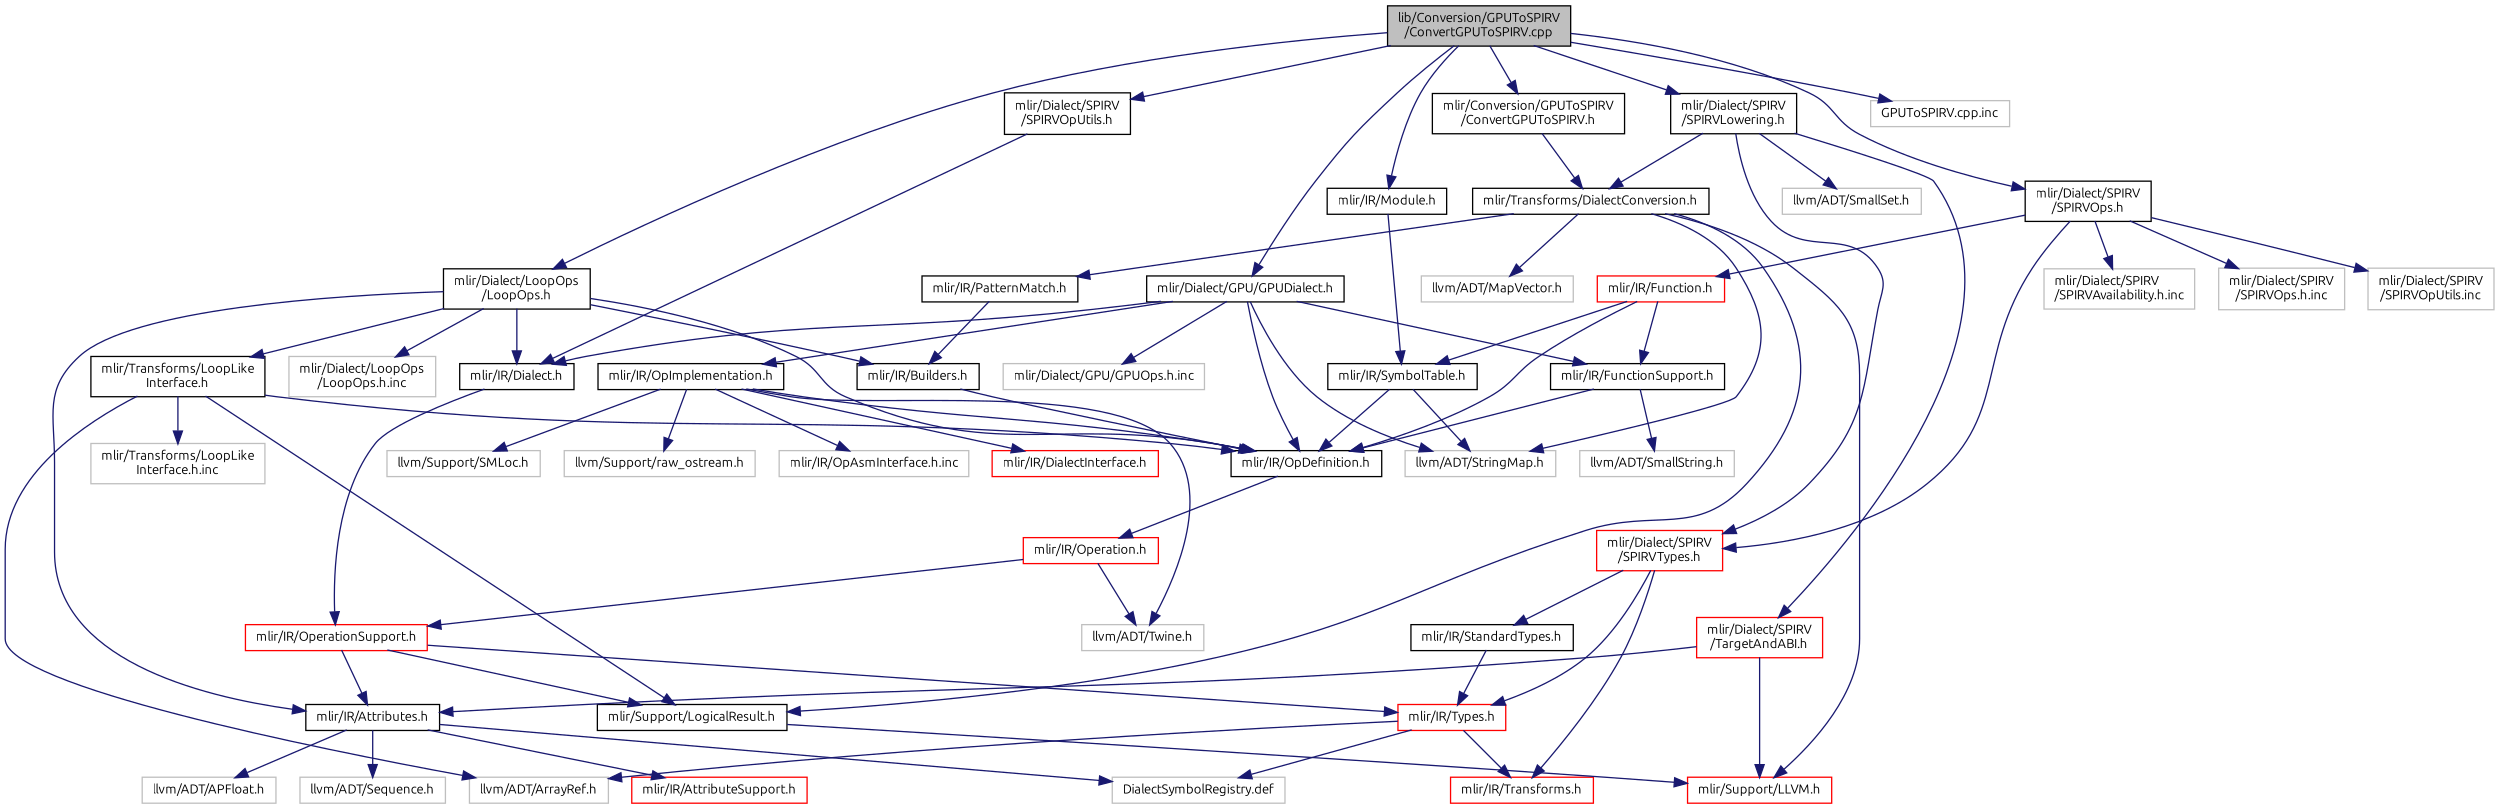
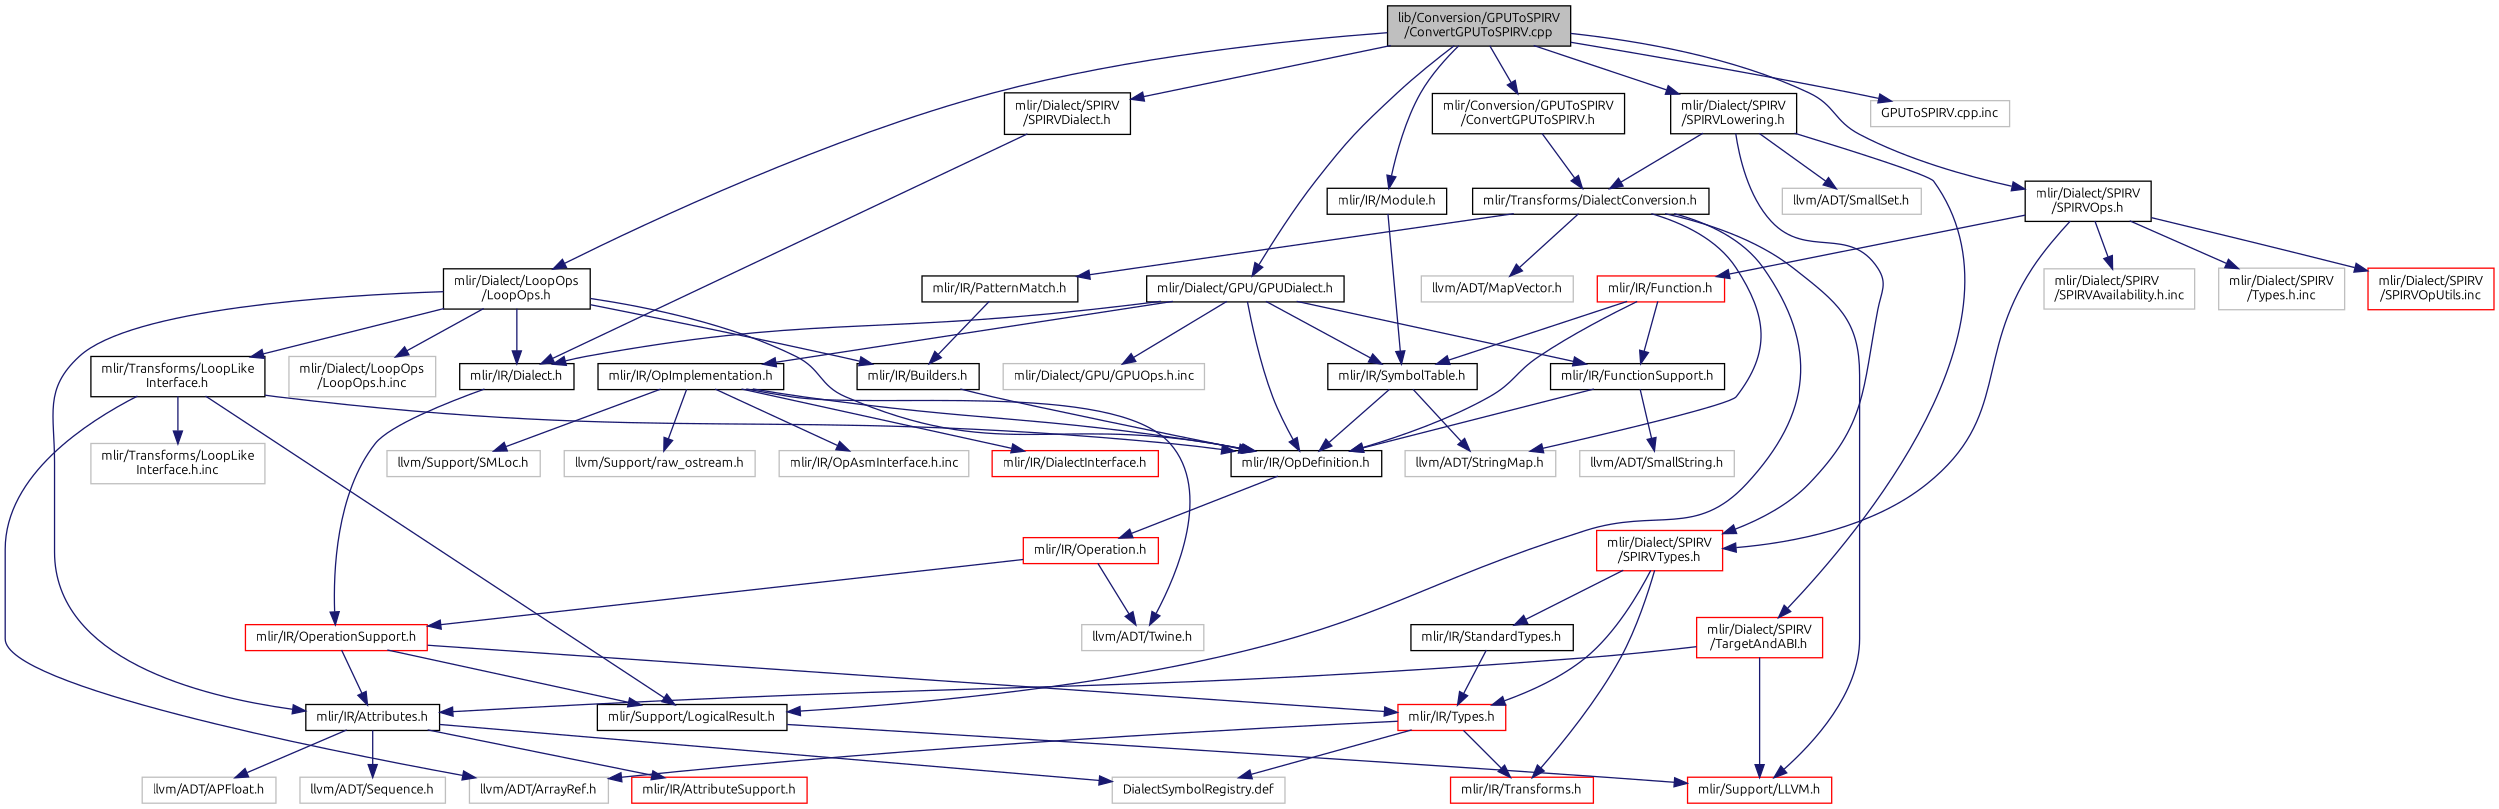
node "mlir/Dialect/SPIRV /SPIRVOpUtils.h": label "mlir/Dialect/SPIRV /SPIRVOpUtils.h" -> "mlir/Dialect/SPIRV /SPIRVDialect.h"
node "mlir/Dialect/SPIRV /SPIRVOps.h.inc": label "mlir/Dialect/SPIRV /SPIRVOps.h.inc" -> "mlir/Dialect/SPIRV /Types.h.inc"
node "mlir/Dialect/SPIRV /SPIRVOpUtils.inc": color grey75 -> red
edge "mlir/Dialect/GPU/GPUDialect.h" -> "llvm/ADT/StringMap.h": now "mlir/Dialect/GPU/GPUDialect.h" -> "mlir/IR/SymbolTable.h"
